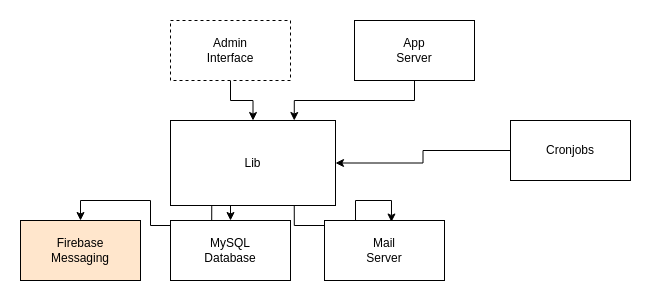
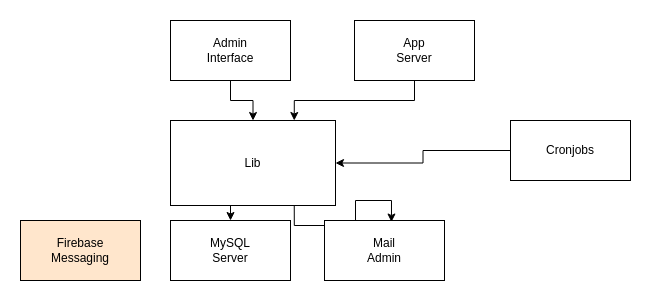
node "Admin Interface": style dashed -> solid
edge "Lib" -> "Firebase Messaging": removed
node "MySQL Database": label "MySQL Database" -> "MySQL Server"
node "Mail Server": label "Mail Server" -> "Mail Admin"
